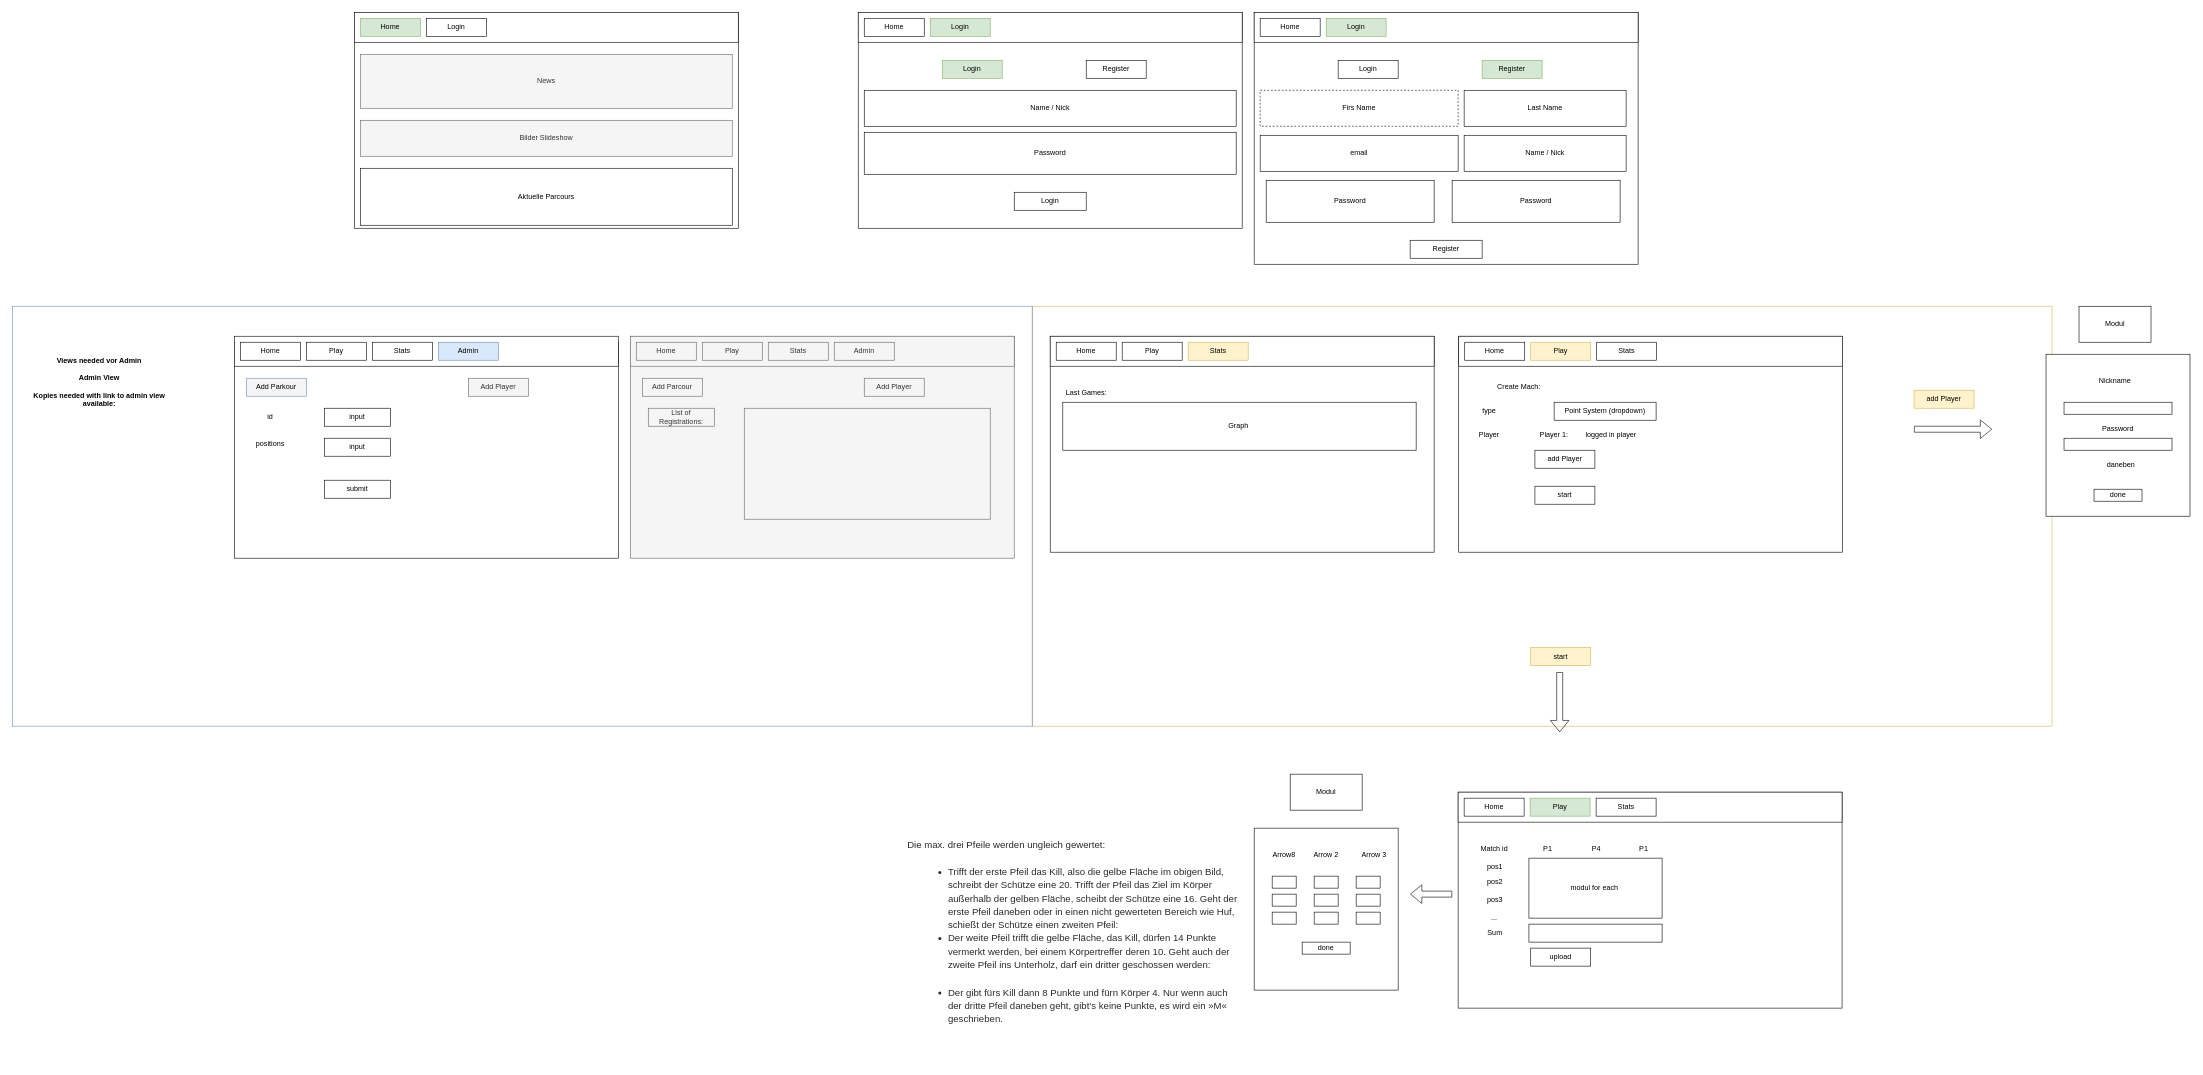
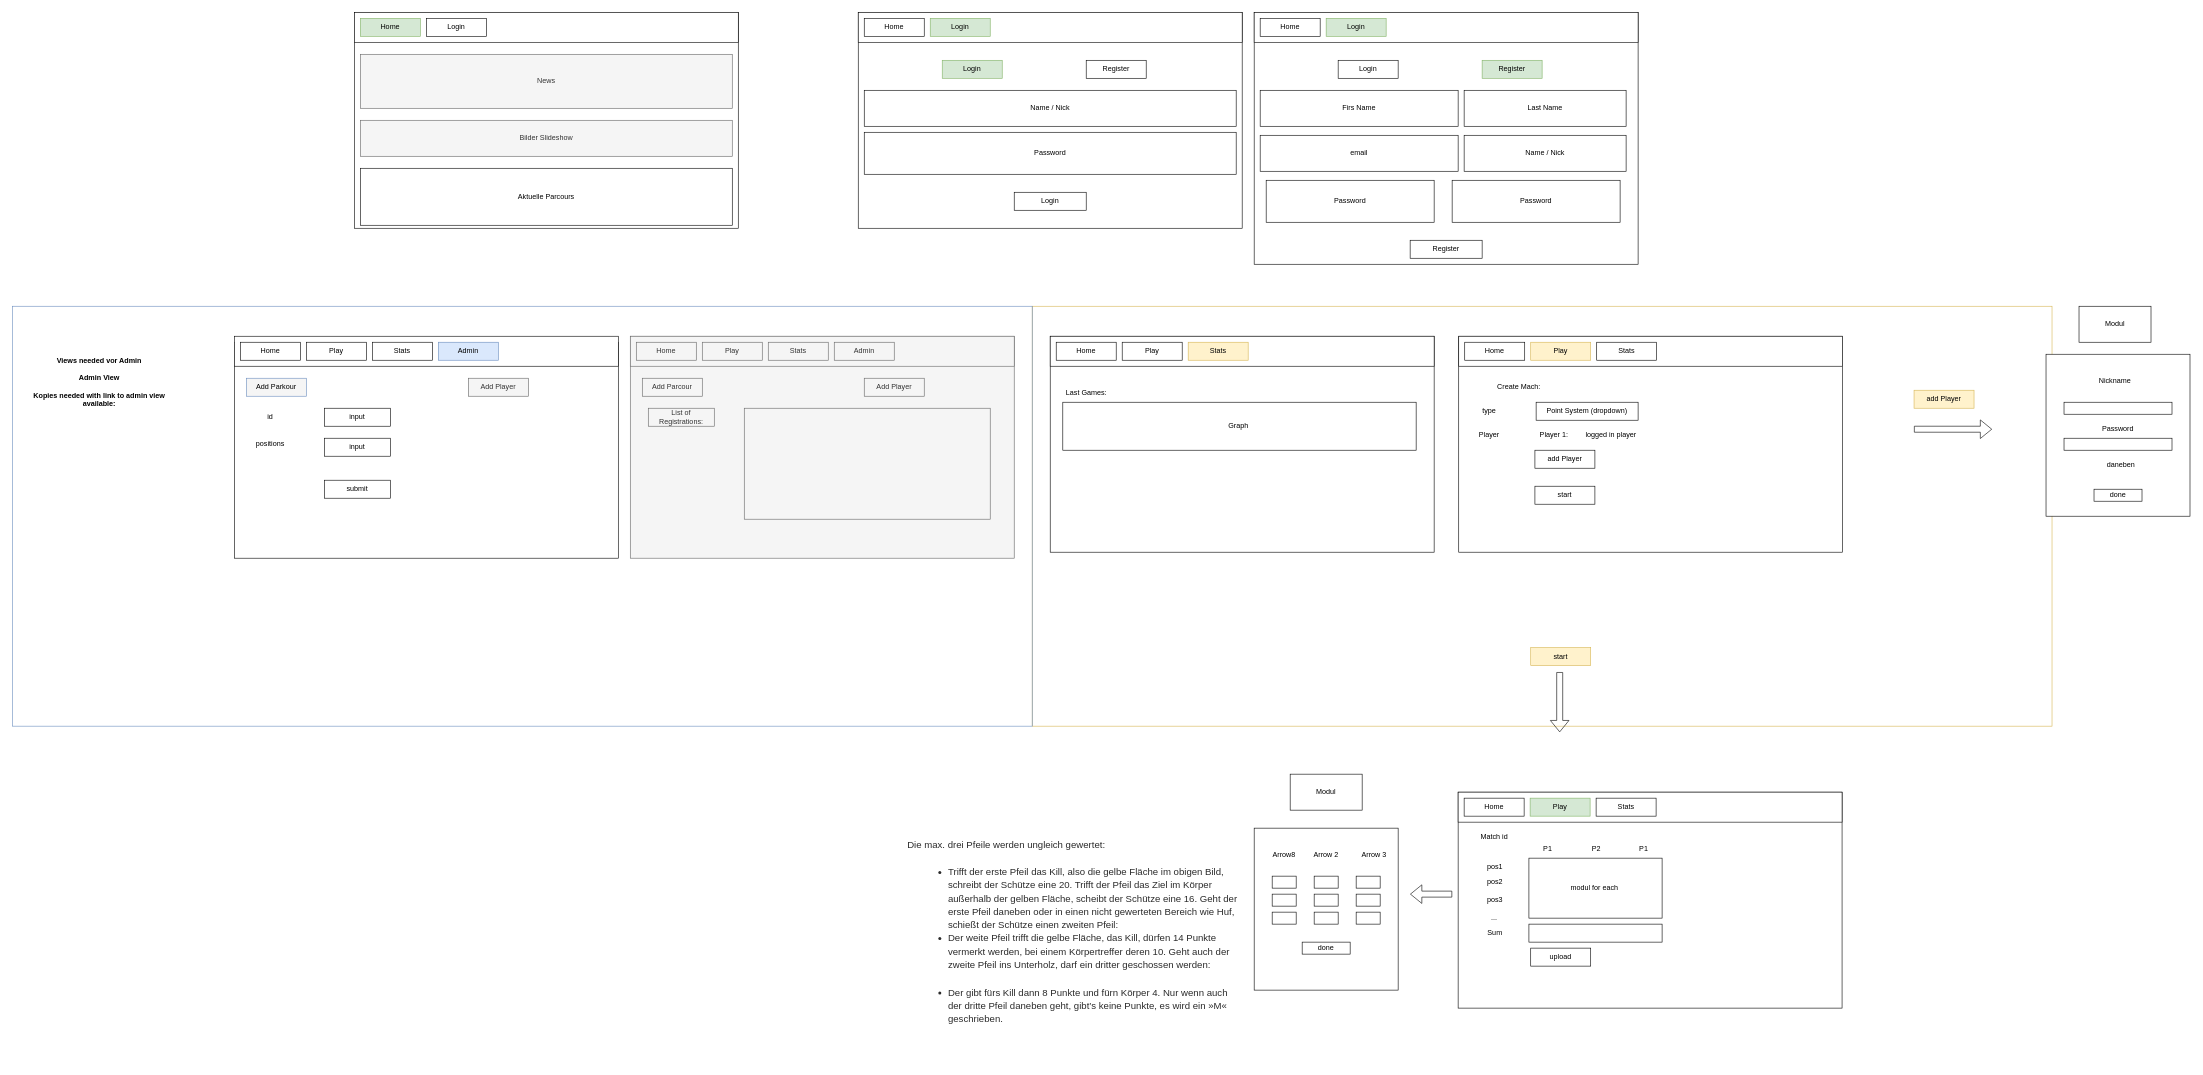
node "Firs Name": style dashed -> solid
node "Point System (dropdown)": moved (1605, 411) -> (1587, 411)
node "Match id": moved (1495, 849) -> (1495, 837)
node "P4": label "P4" -> "P2"
